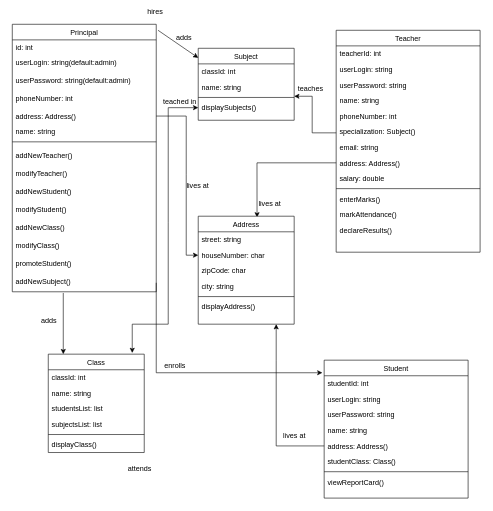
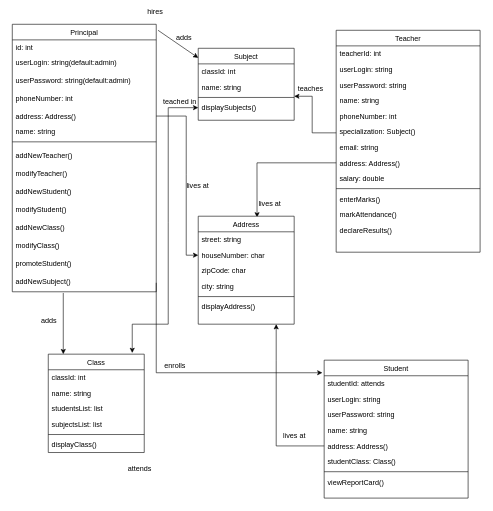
node "studentId: int": label "studentId: int" -> "studentId: attends"
